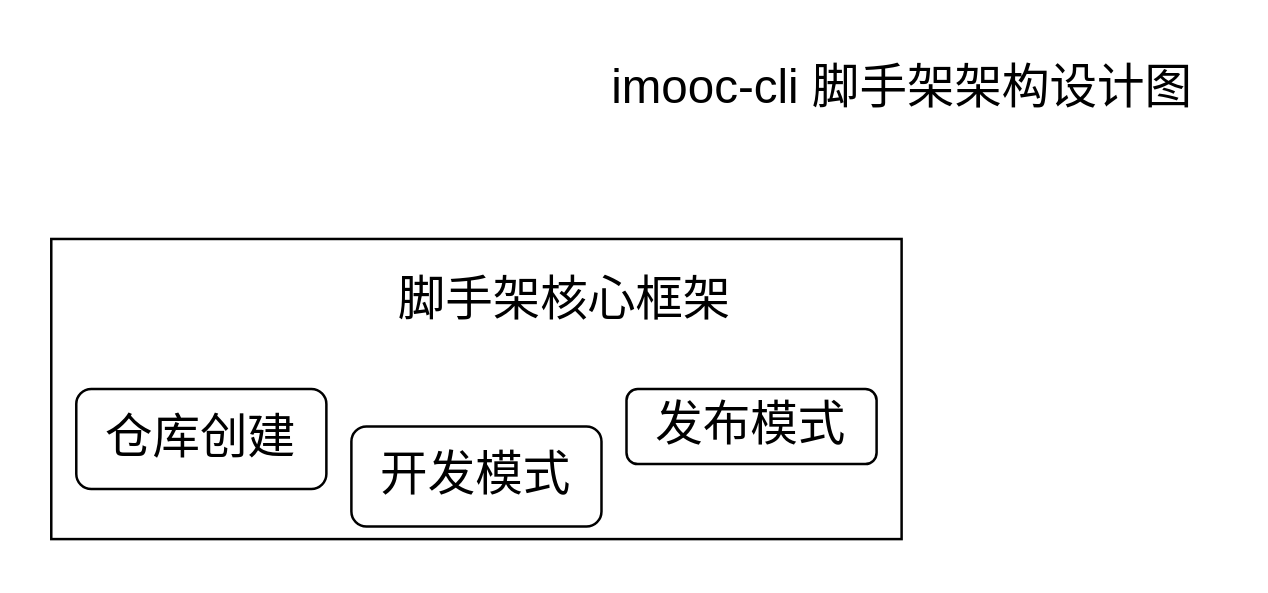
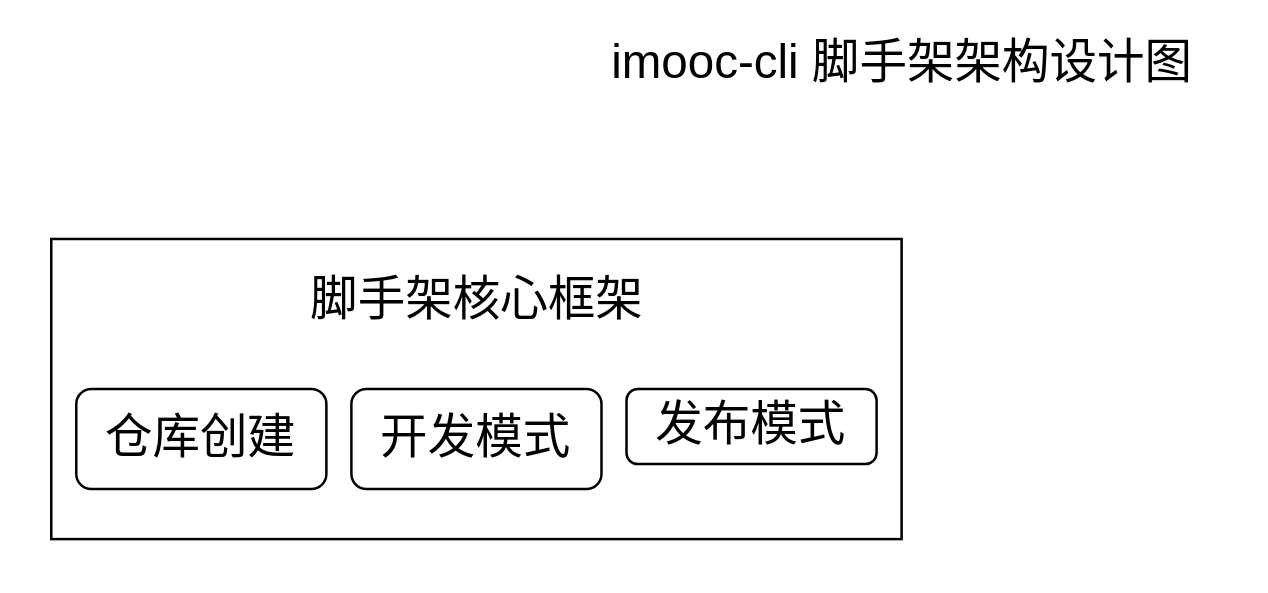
node "imooc-cli 脚手架架构设计图": moved (901, 89) -> (901, 64)
node "脚手架核心框架": moved (564, 301) -> (476, 301)
node "开发模式": moved (476, 476) -> (476, 439)
